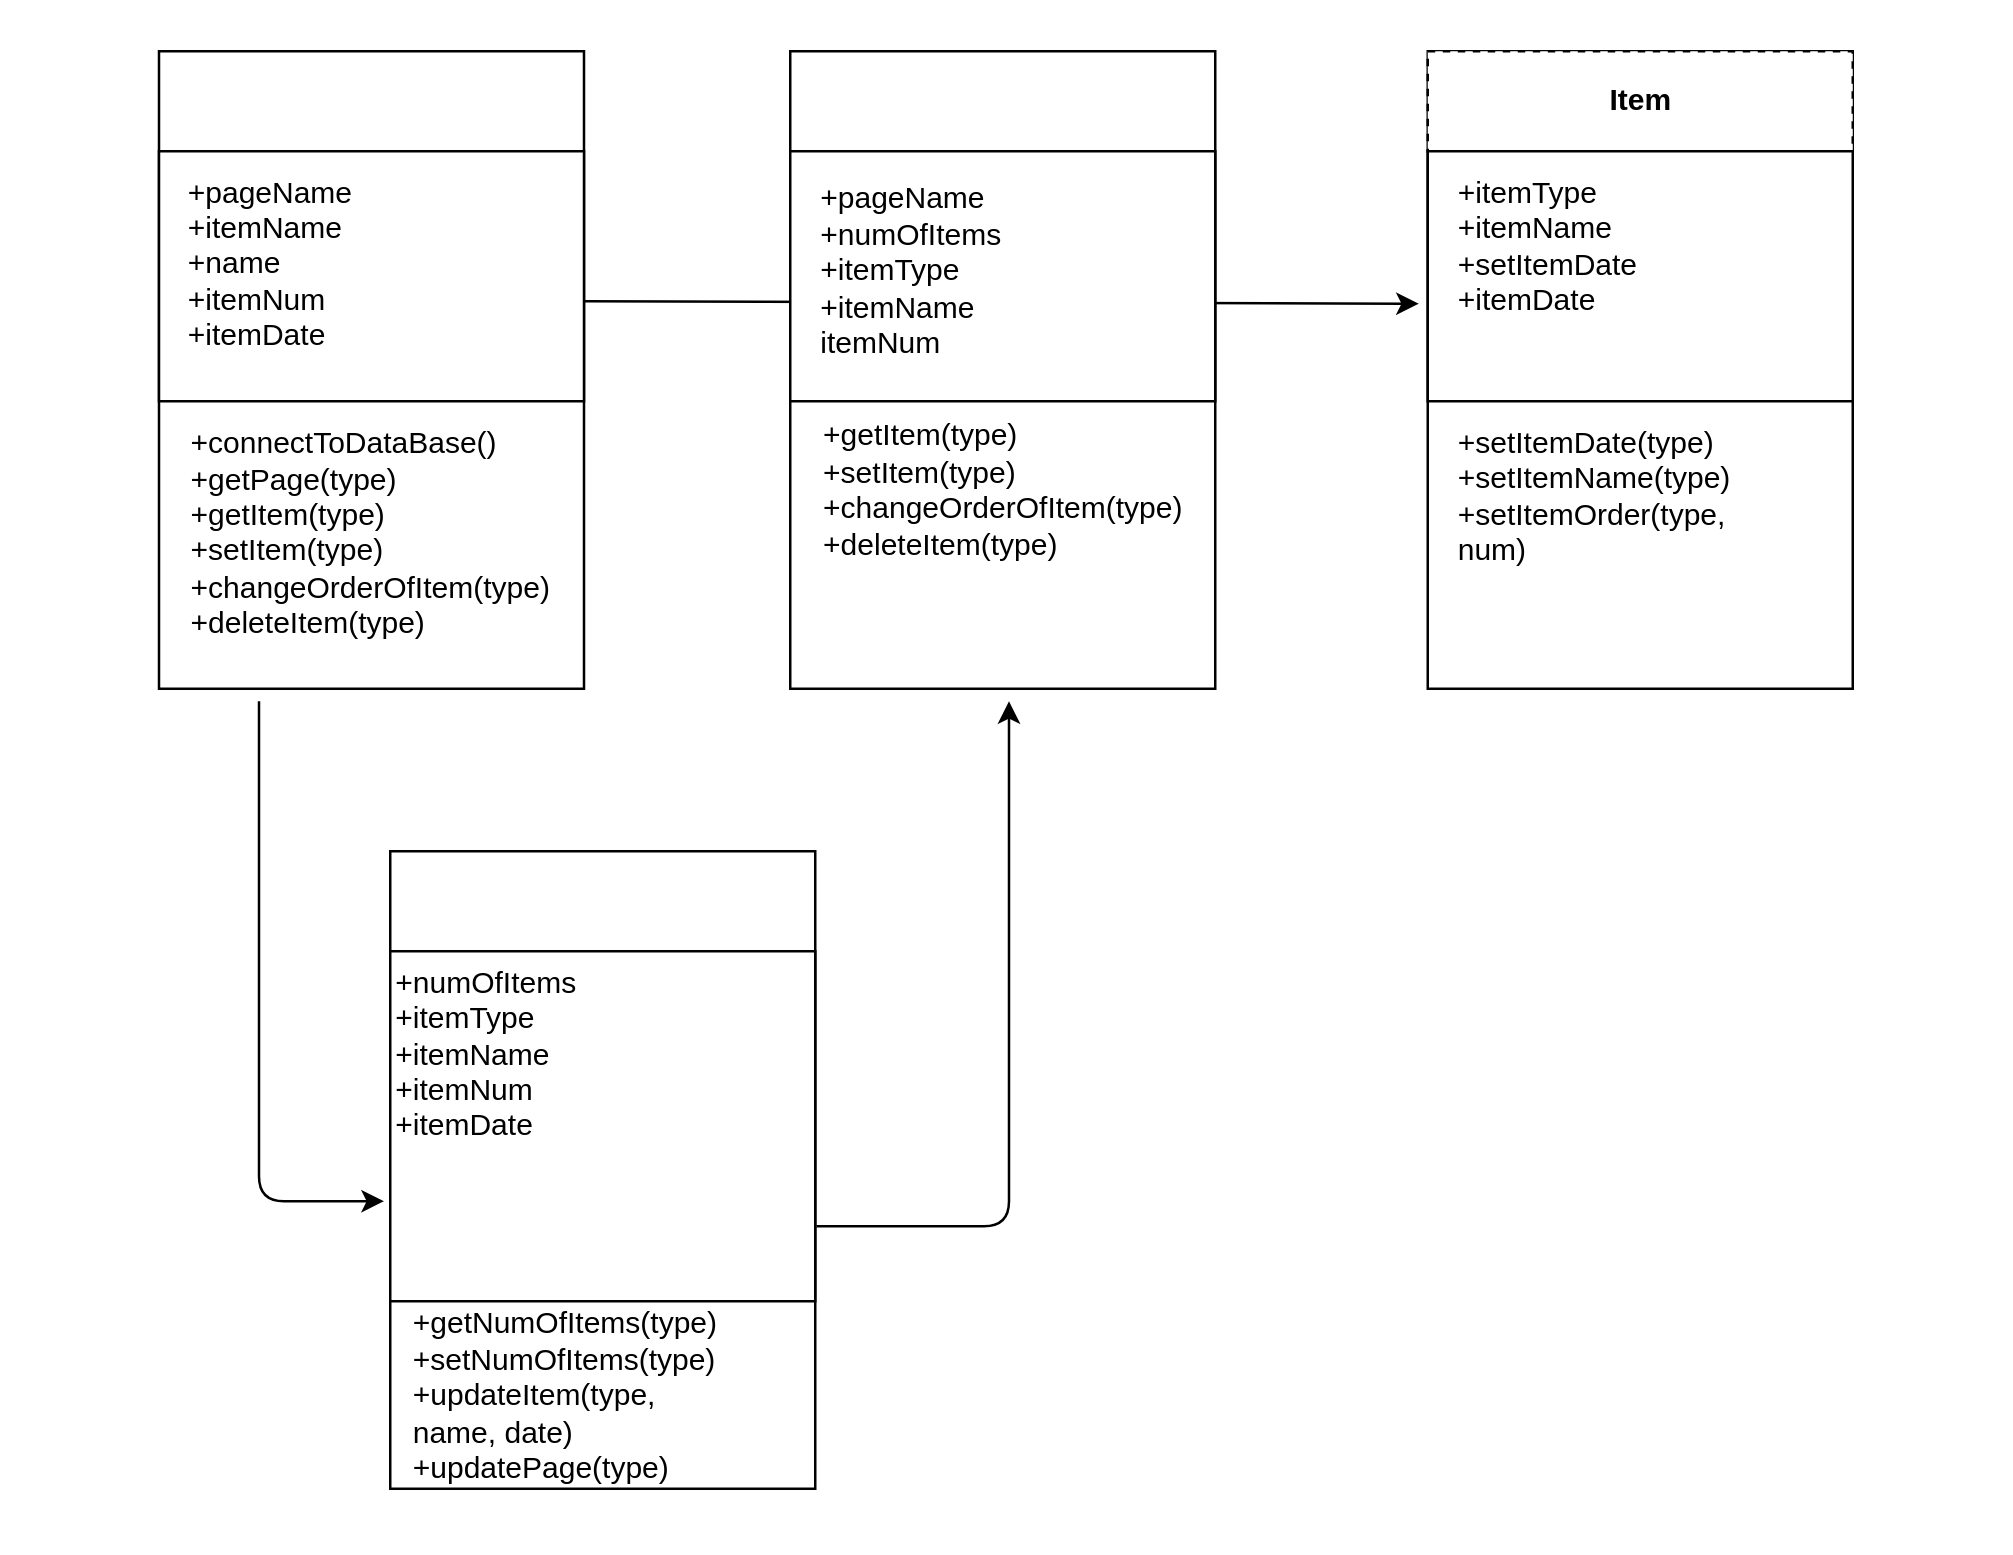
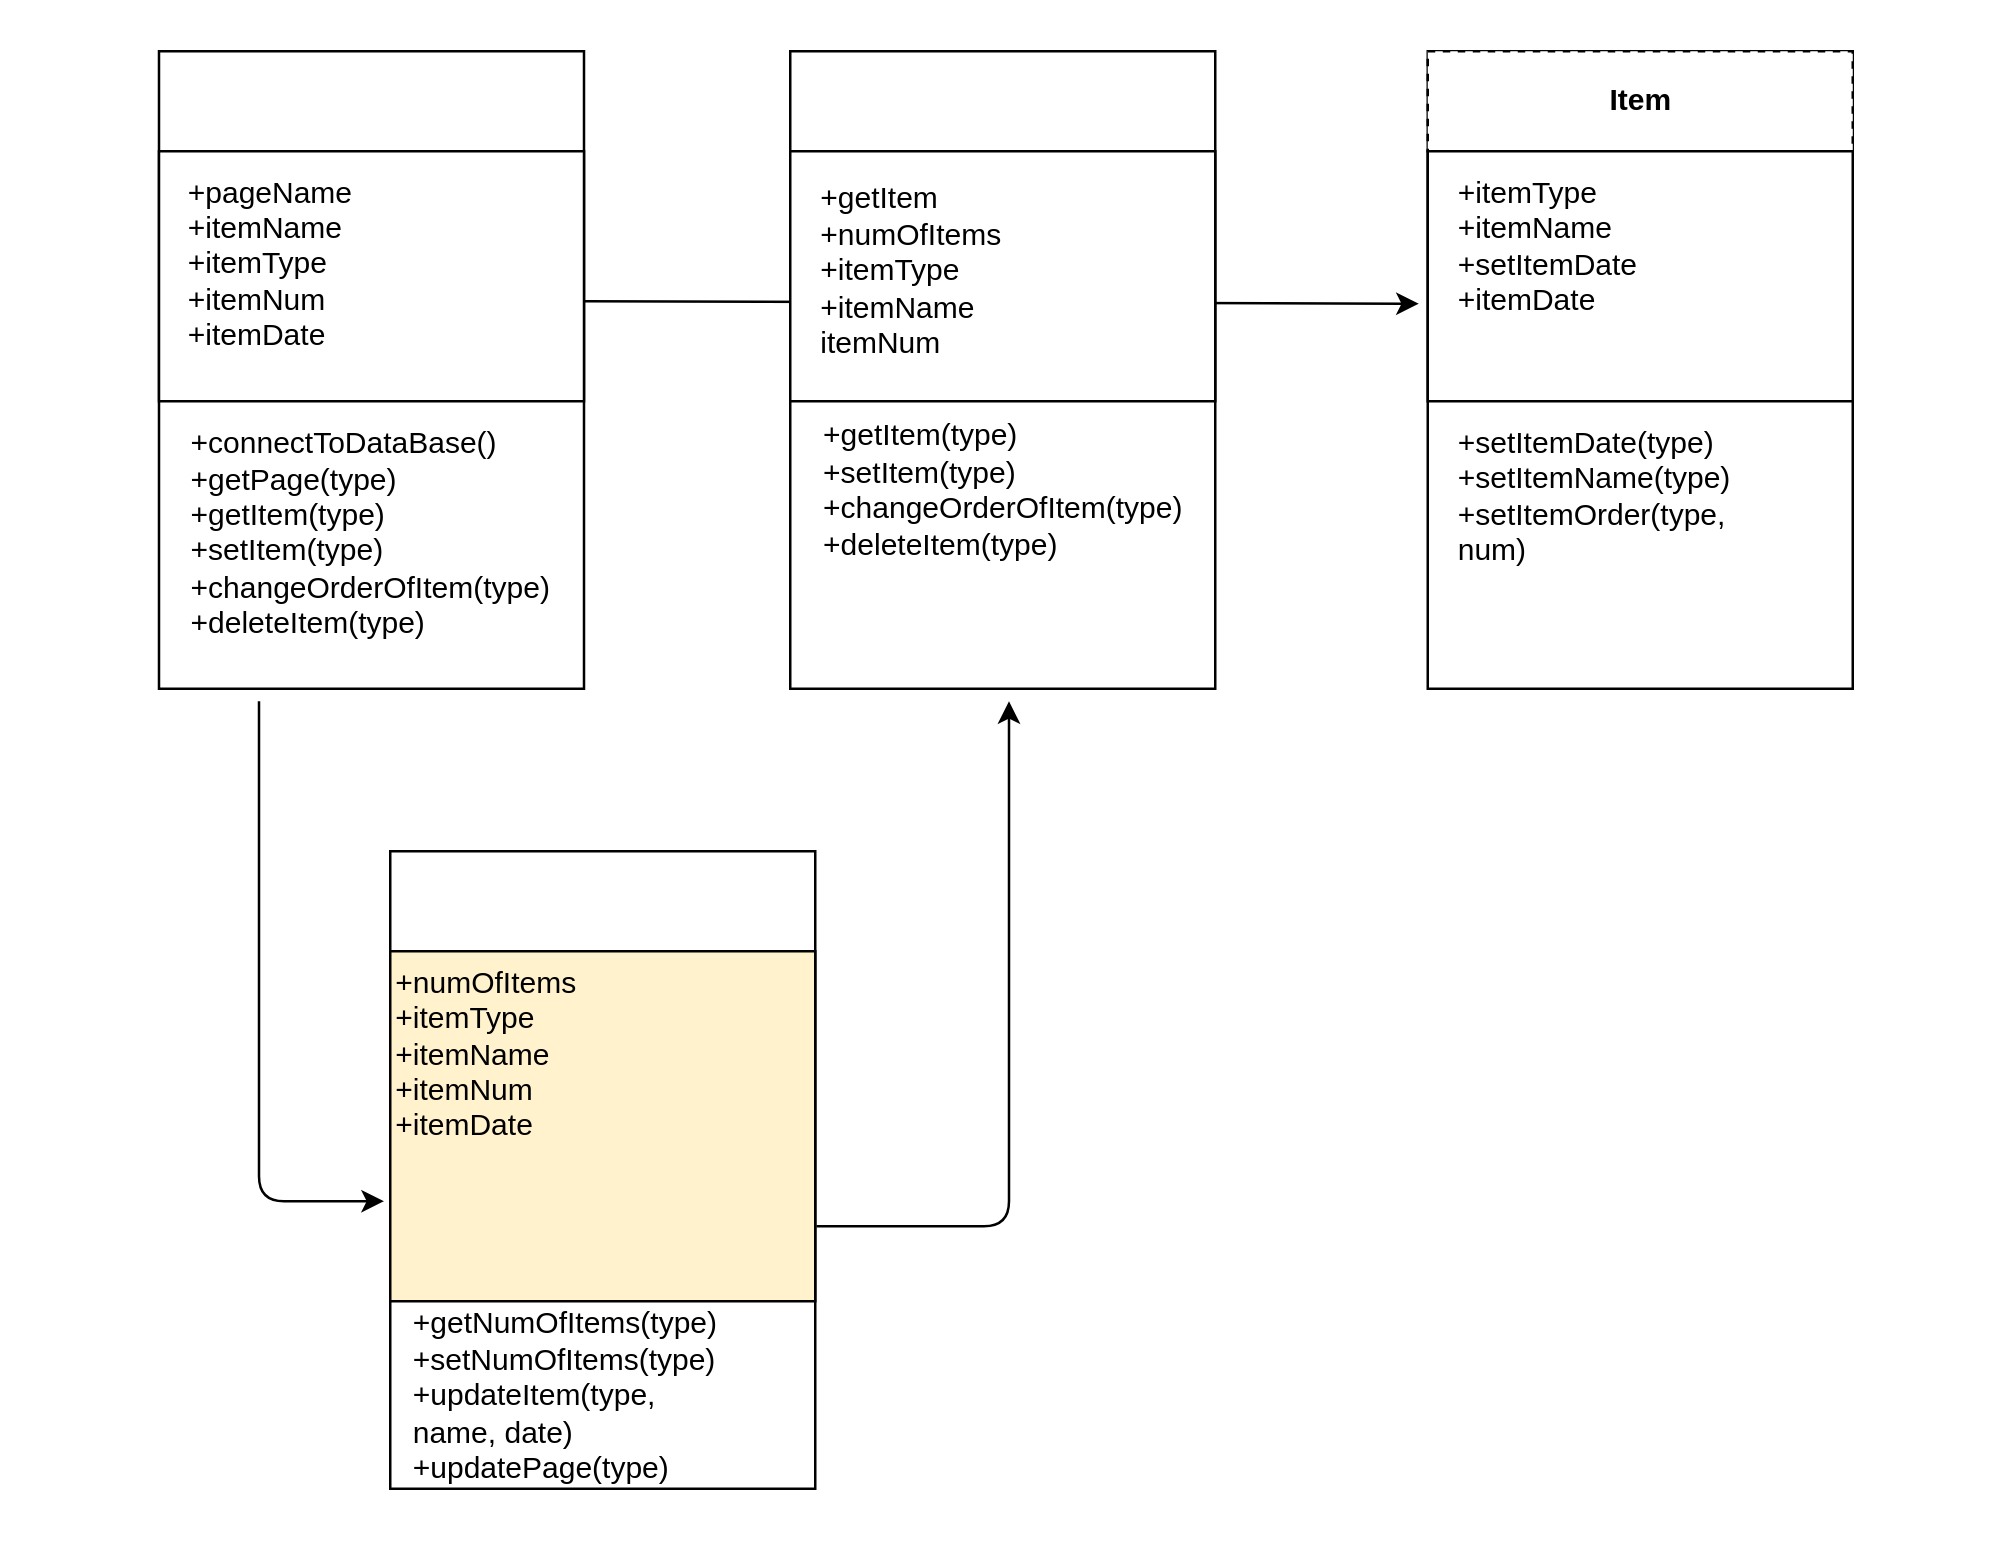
node "+pageName +itemName +name +itemNum +itemDate": label "+pageName +itemName +name +itemNum +itemDate" -> "+pageName +itemName +itemType +itemNum +itemDate"
node "+pageName +numOfItems +itemType +itemName itemNum": label "+pageName +numOfItems +itemType +itemName itemNum" -> "+getItem +numOfItems +itemType +itemName itemNum"
node "+numOfItems +itemType +itemName +itemNum +itemDate": fillcolor #ffffff -> #fff2cc
